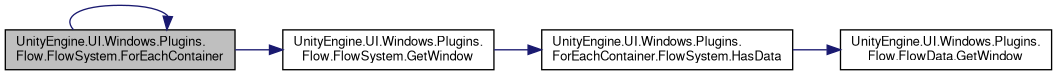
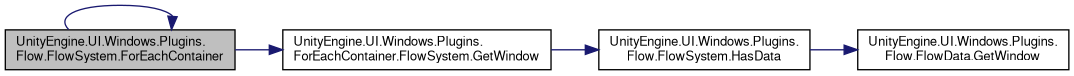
node "UnityEngine.UI.Windows.Plugins. Flow.FlowSystem.GetWindow": label "UnityEngine.UI.Windows.Plugins. Flow.FlowSystem.GetWindow" -> "UnityEngine.UI.Windows.Plugins. ForEachContainer.FlowSystem.GetWindow"
node "UnityEngine.UI.Windows.Plugins. ForEachContainer.FlowSystem.HasData": label "UnityEngine.UI.Windows.Plugins. ForEachContainer.FlowSystem.HasData" -> "UnityEngine.UI.Windows.Plugins. Flow.FlowSystem.HasData"
